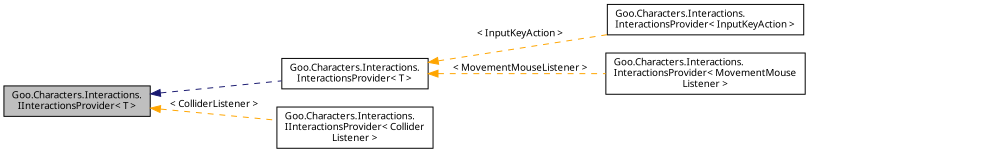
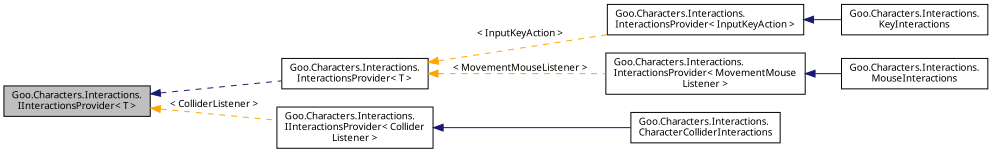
node "Goo.Characters.Interactions. KeyInteractions": added
node "Goo.Characters.Interactions. MouseInteractions": added
node "Goo.Characters.Interactions. CharacterColliderInteractions": added
